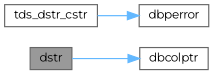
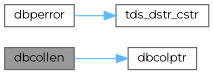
edge "tds_dstr_cstr" -> "dbperror": reversed
node "dstr": label "dstr" -> "dbcollen"
